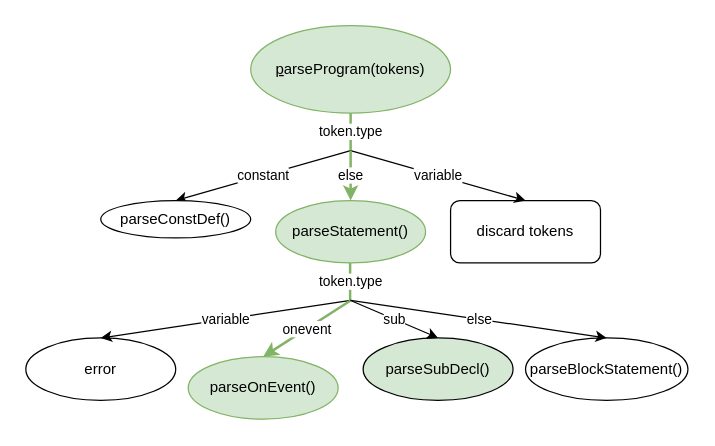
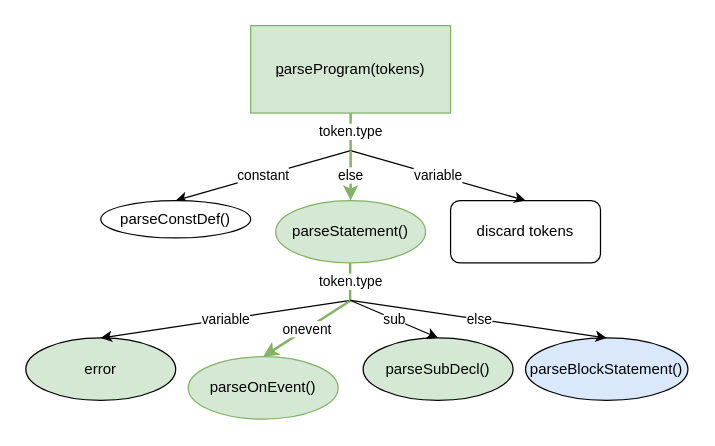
node "parseProgram(tokens)": shape ellipse -> rectangle
node "error": fillcolor #ffffff -> #d5e8d4
node "parseBlockStatement()": fillcolor #ffffff -> #dae8fc
